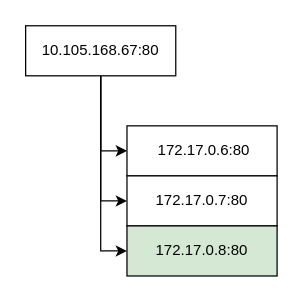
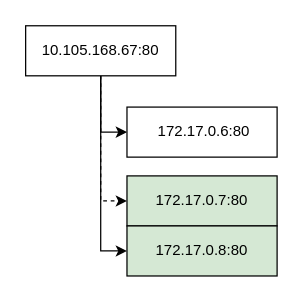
node "172.17.0.6:80": moved (202, 151) -> (202, 132)
edge "10.105.168.67:80" -> "172.17.0.7:80": style solid -> dashed
node "172.17.0.7:80": fillcolor #ffffff -> #d5e8d4
